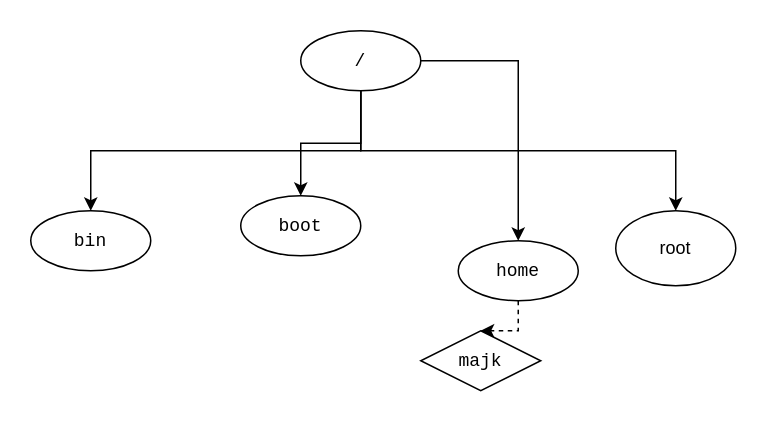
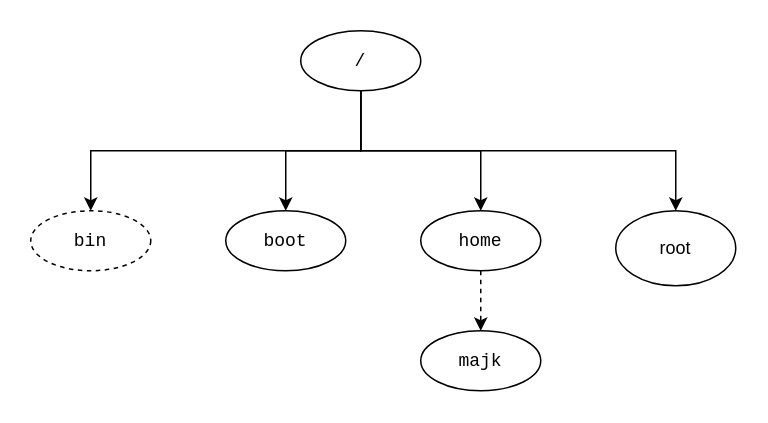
node "boot": moved (301, 226) -> (286, 241)
node "bin": style solid -> dashed
node "home": moved (518, 271) -> (481, 241)
node "majk": shape diamond -> ellipse
